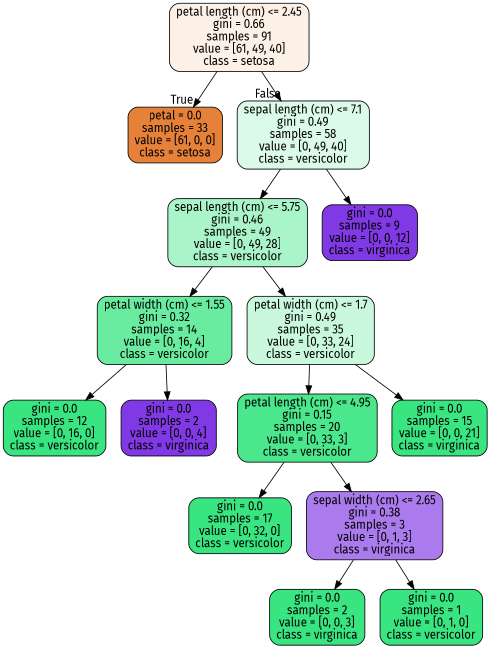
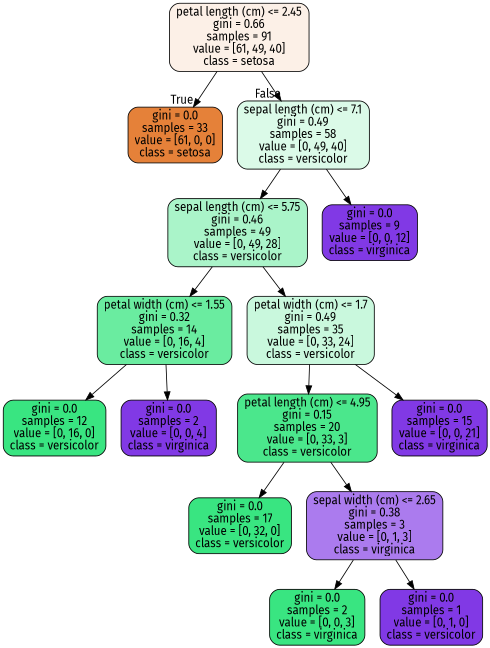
node "petal = 0.0 samples = 33 value = [61, 0, 0] class = setosa": label "petal = 0.0 samples = 33 value = [61, 0, 0] class = setosa" -> "gini = 0.0 samples = 33 value = [61, 0, 0] class = setosa"
node "gini = 0.0 samples = 15 value = [0, 0, 21] class = virginica": fillcolor #39e581 -> #8139e5
node "gini = 0.0 samples = 1 value = [0, 1, 0] class = versicolor": fillcolor #39e581 -> #8139e5
